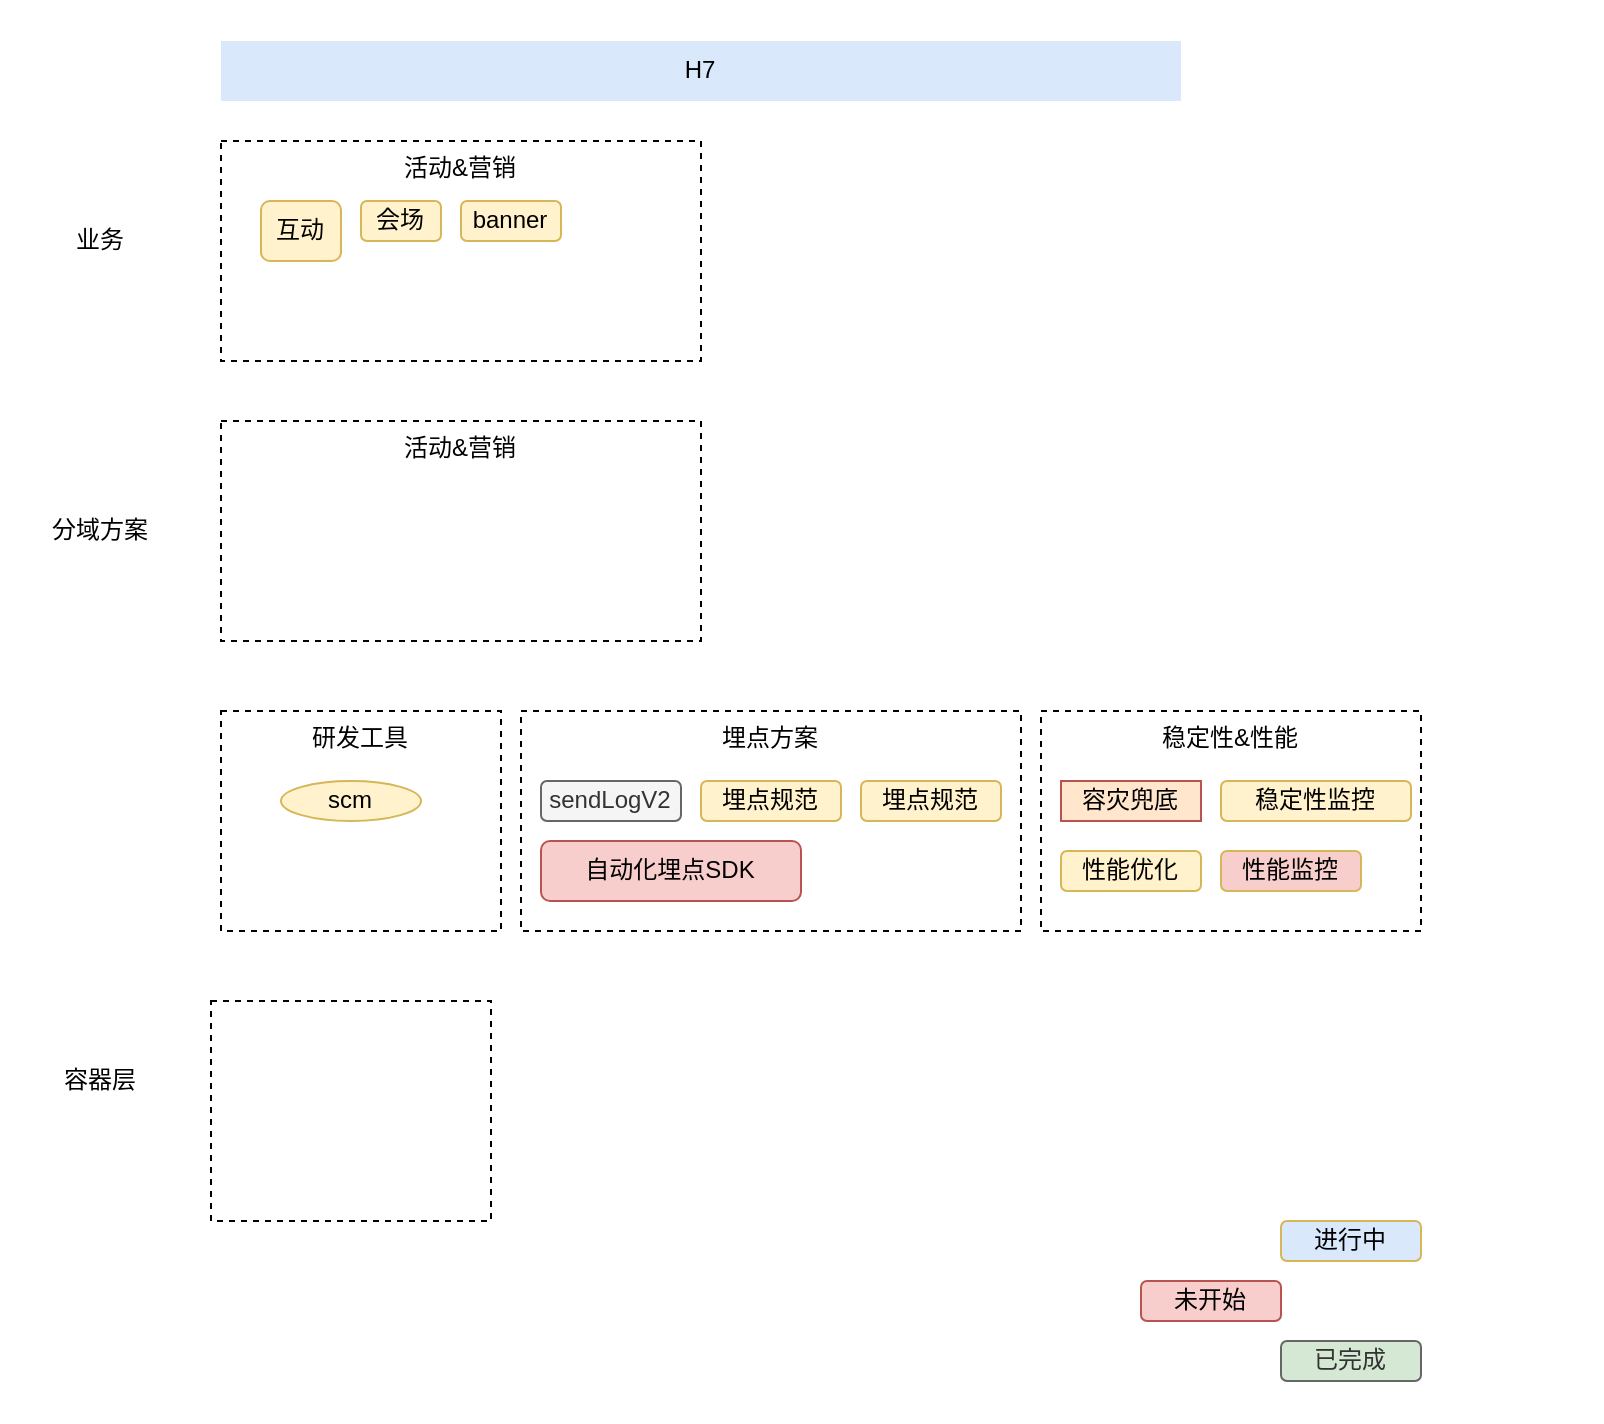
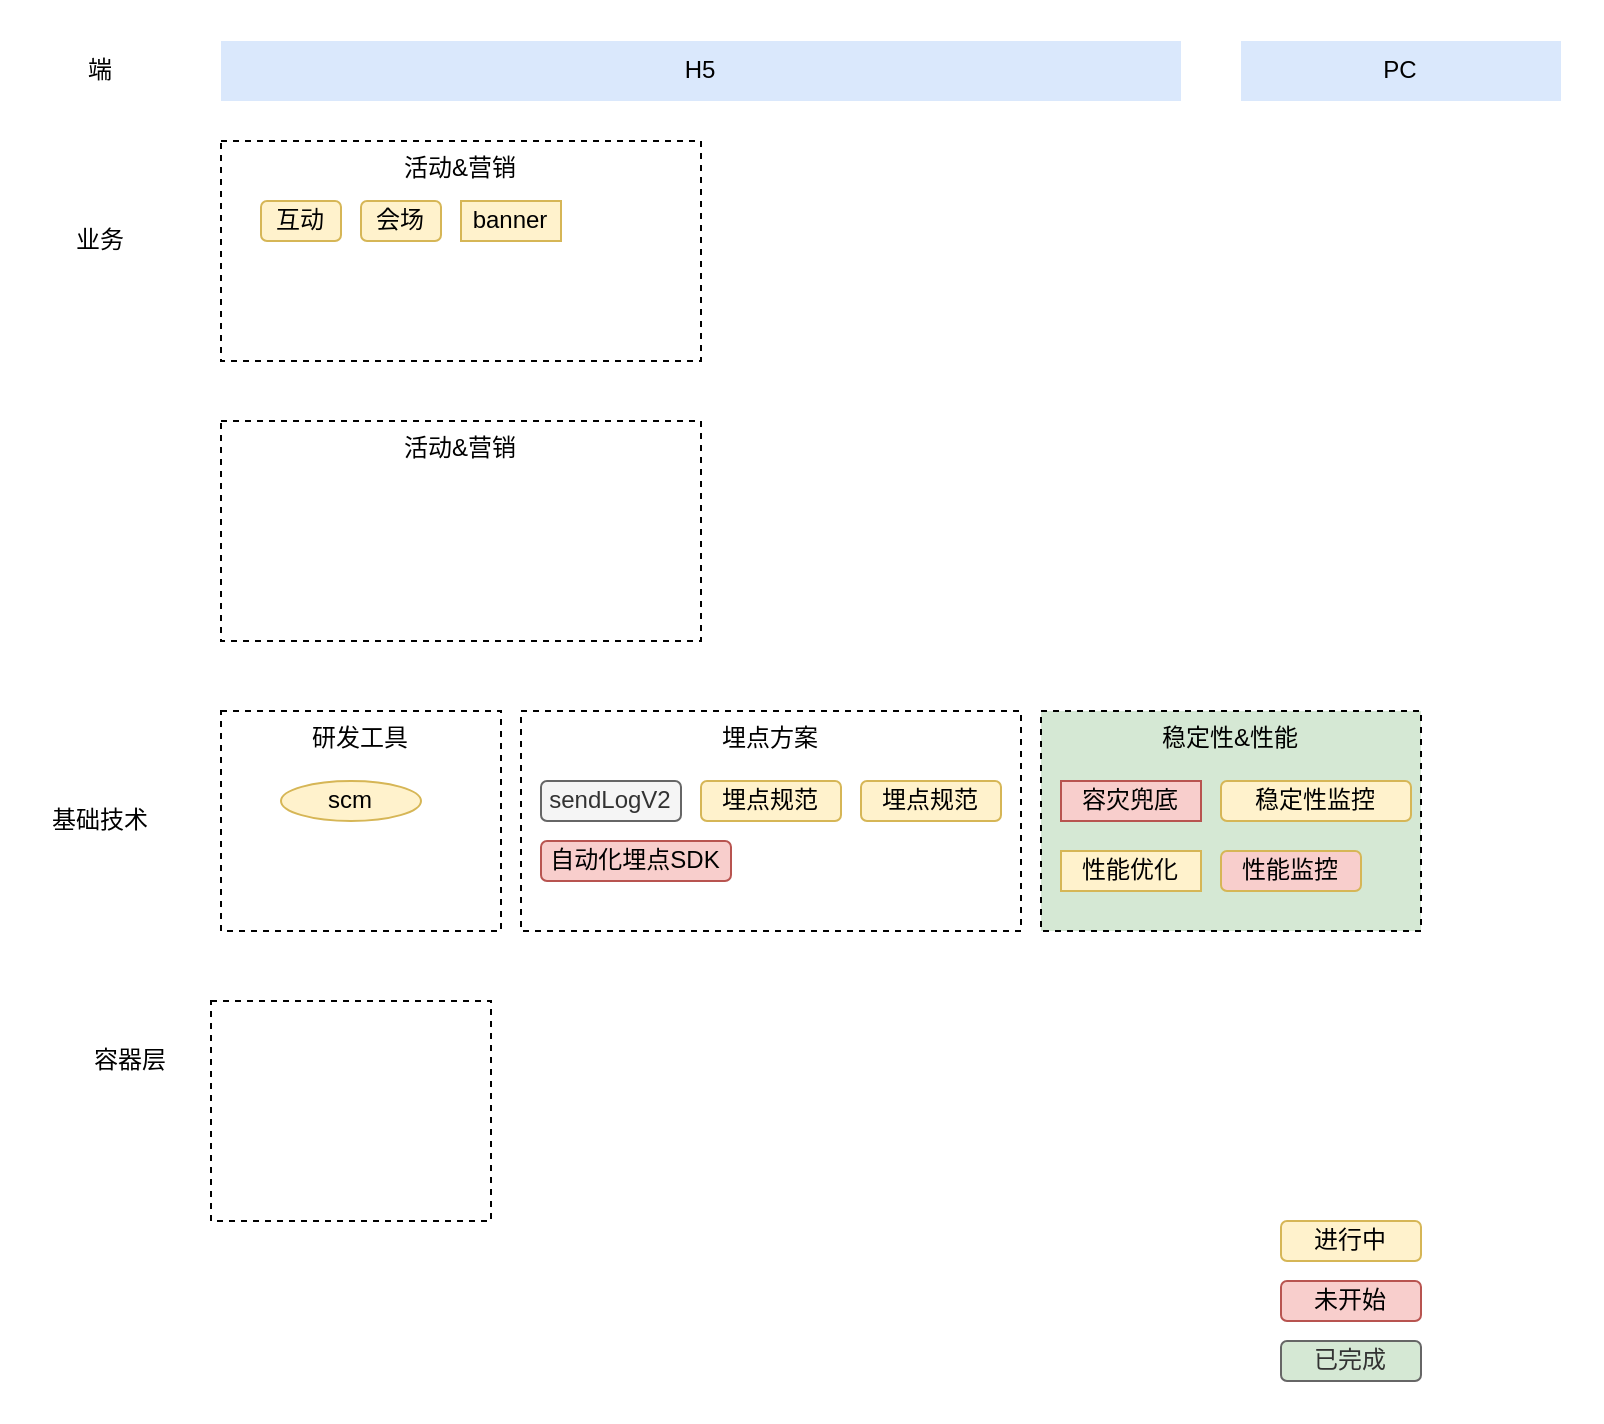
node "端": added
node "H7": label "H7" -> "H5"
node "PC": added
node "banner": shape rounded rectangle -> rectangle
node "互动": size 80x60 -> 80x40
node "分域方案": removed
node "稳定性&性能": fillcolor #ffffff -> #d5e8d4
node "容灾兜底": fillcolor #ffe6cc -> #f8cecc
node "基础技术": added
node "自动化埋点SDK": size 260x60 -> 190x40
node "性能优化": shape rounded rectangle -> rectangle
node "容器层": moved (101, 1081) -> (131, 1061)
node "进行中": fillcolor #dae8fc -> #fff2cc
node "未开始": moved (1211, 1301) -> (1351, 1301)
